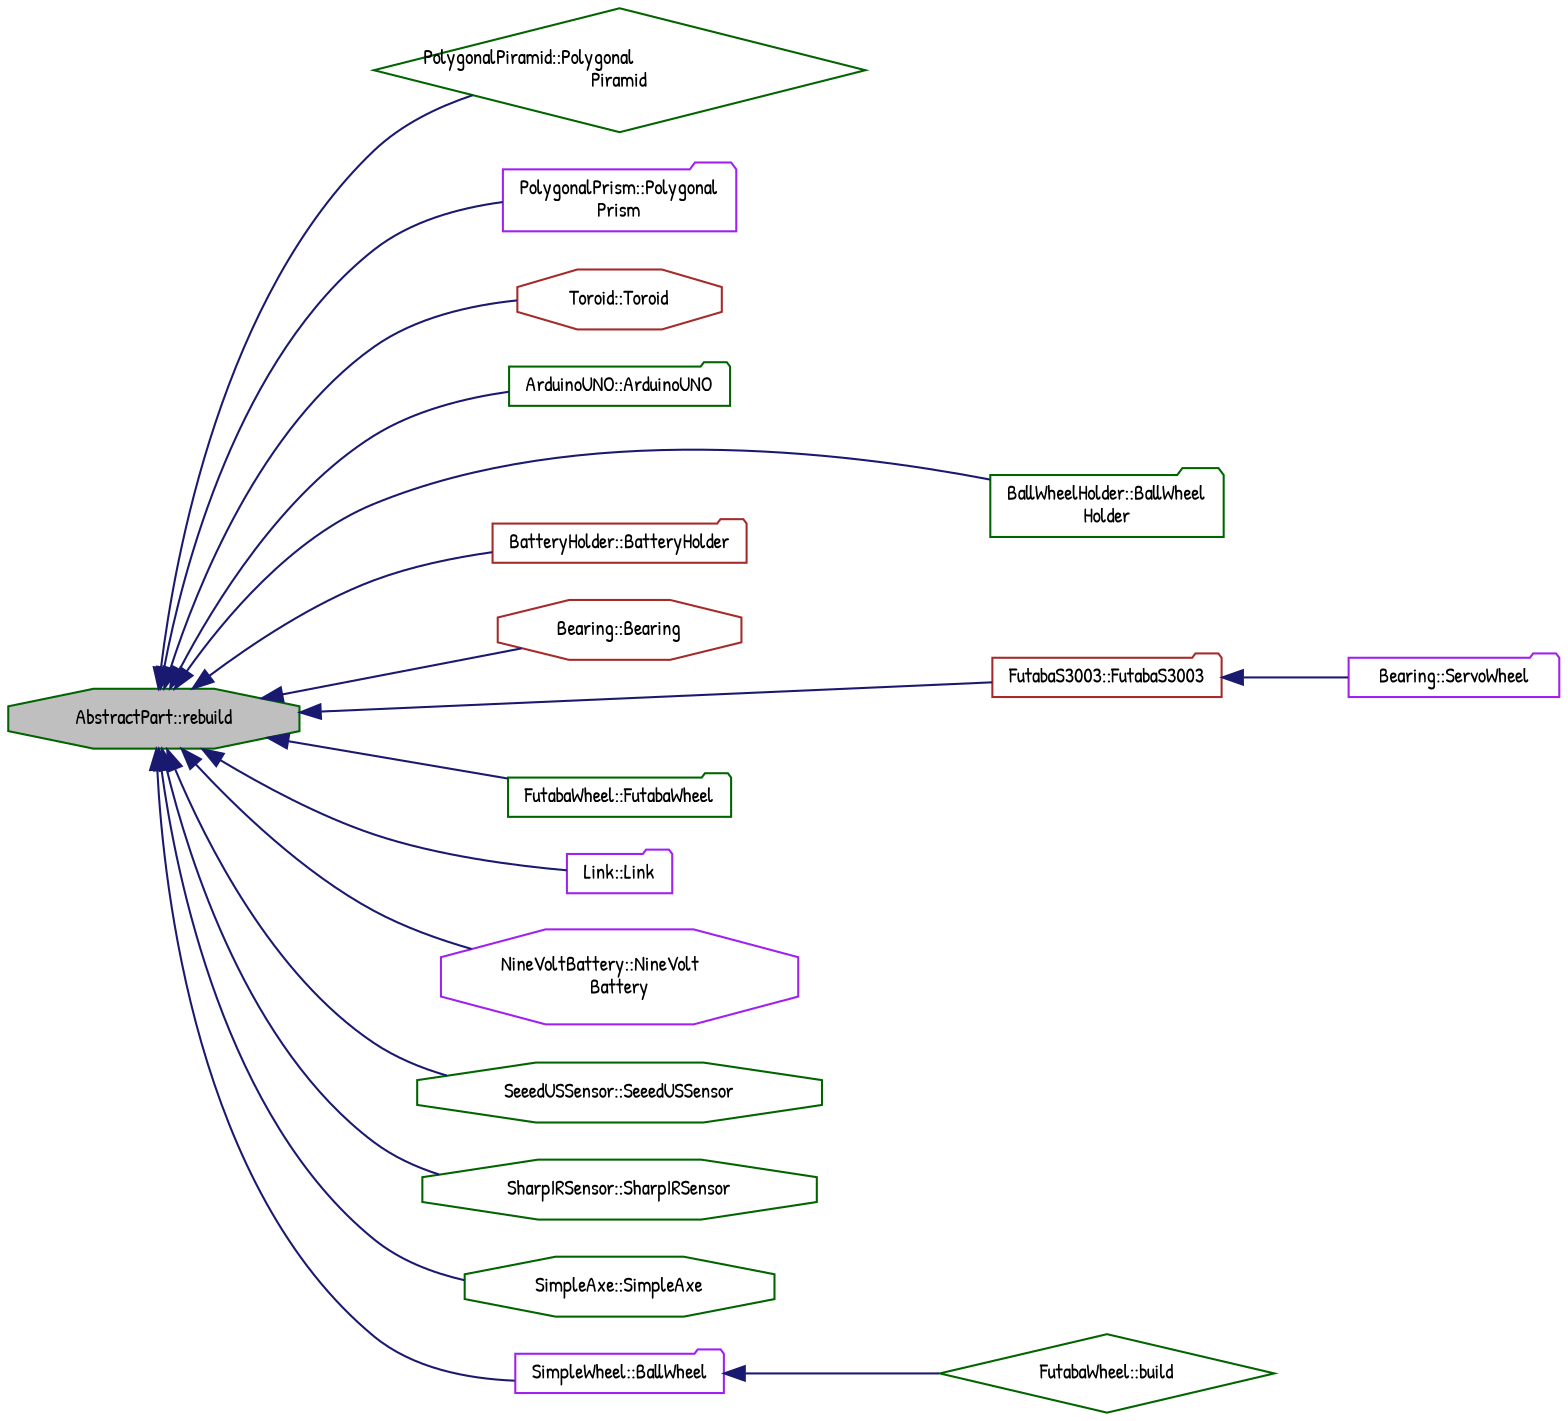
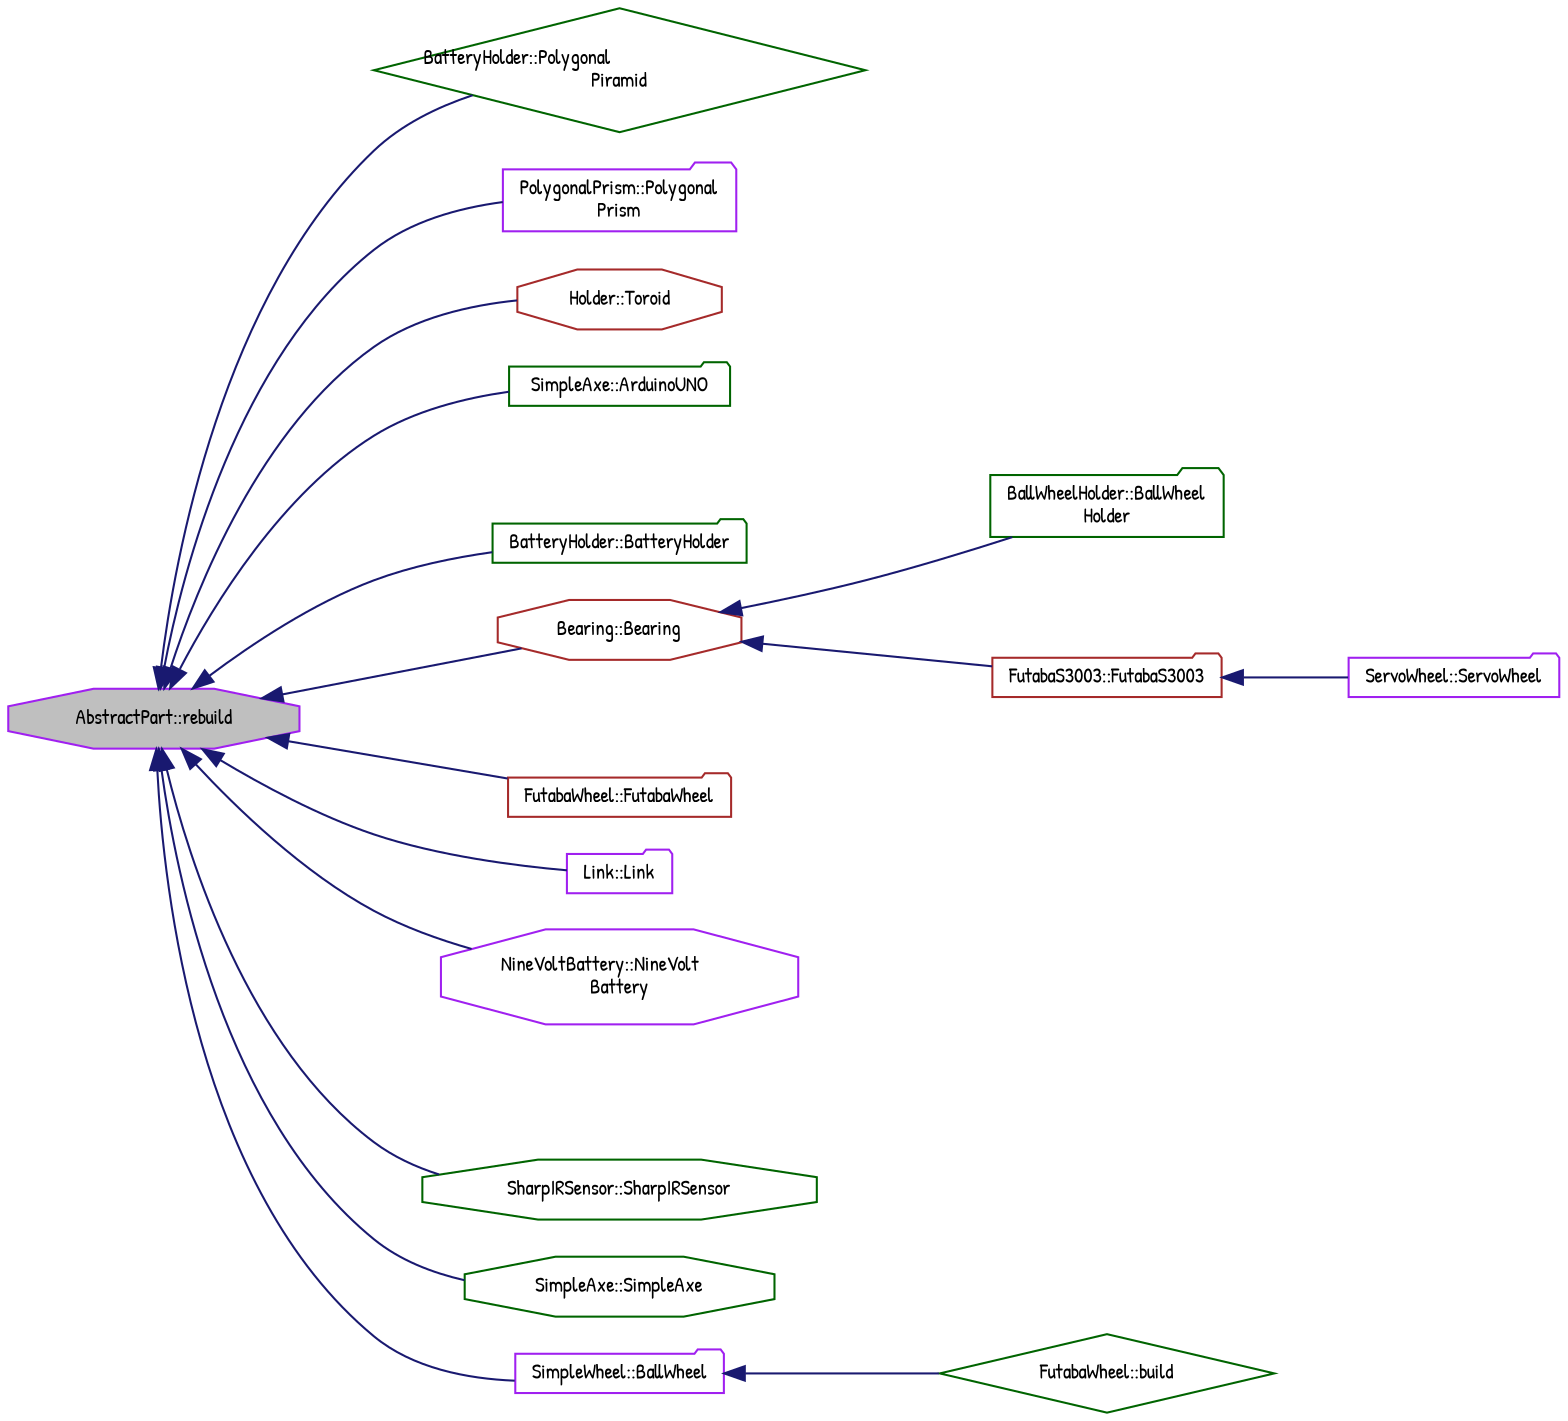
node "PolygonalPiramid::Polygonal Piramid": label "PolygonalPiramid::Polygonal Piramid" -> "BatteryHolder::Polygonal Piramid"
node "Toroid::Toroid": label "Toroid::Toroid" -> "Holder::Toroid"
node "ArduinoUNO::ArduinoUNO": label "ArduinoUNO::ArduinoUNO" -> "SimpleAxe::ArduinoUNO"
edge "BallWheelHolder::BallWheel Holder" -> "AbstractPart::rebuild": now "BallWheelHolder::BallWheel Holder" -> "Bearing::Bearing"
node "BatteryHolder::BatteryHolder": color brown -> darkgreen
node "Bearing::ServoWheel": label "Bearing::ServoWheel" -> "ServoWheel::ServoWheel"
edge "FutabaS3003::FutabaS3003" -> "AbstractPart::rebuild": now "FutabaS3003::FutabaS3003" -> "Bearing::Bearing"
node "AbstractPart::rebuild": color darkgreen -> purple
node "FutabaWheel::FutabaWheel": color darkgreen -> brown
node "SeeedUSSensor::SeeedUSSensor": removed
